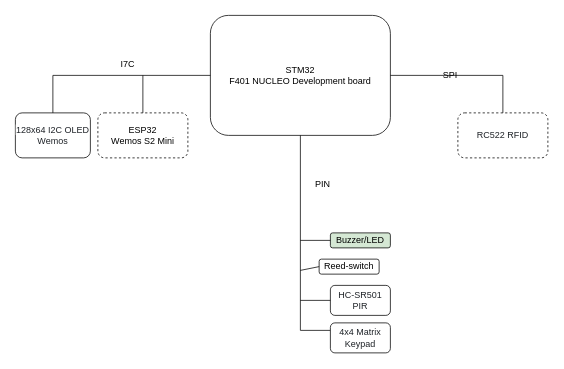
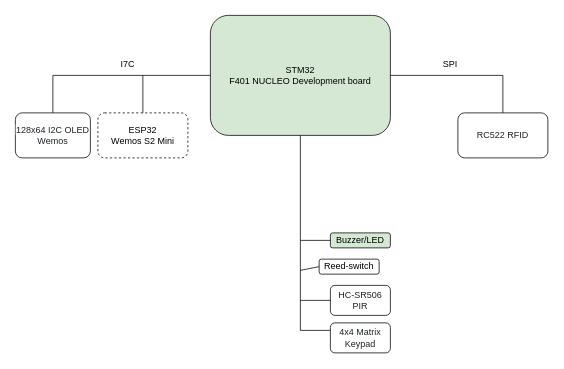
node "STM32 F401 NUCLEO Development board": fillcolor #ffffff -> #d5e8d4
node "SPI": moved (450, 75) -> (450, 64)
node "RC522 RFID": style dashed -> solid
node "PIN": removed
node "HC-SR501 PIR": label "HC-SR501 PIR" -> "HC-SR506 PIR"
